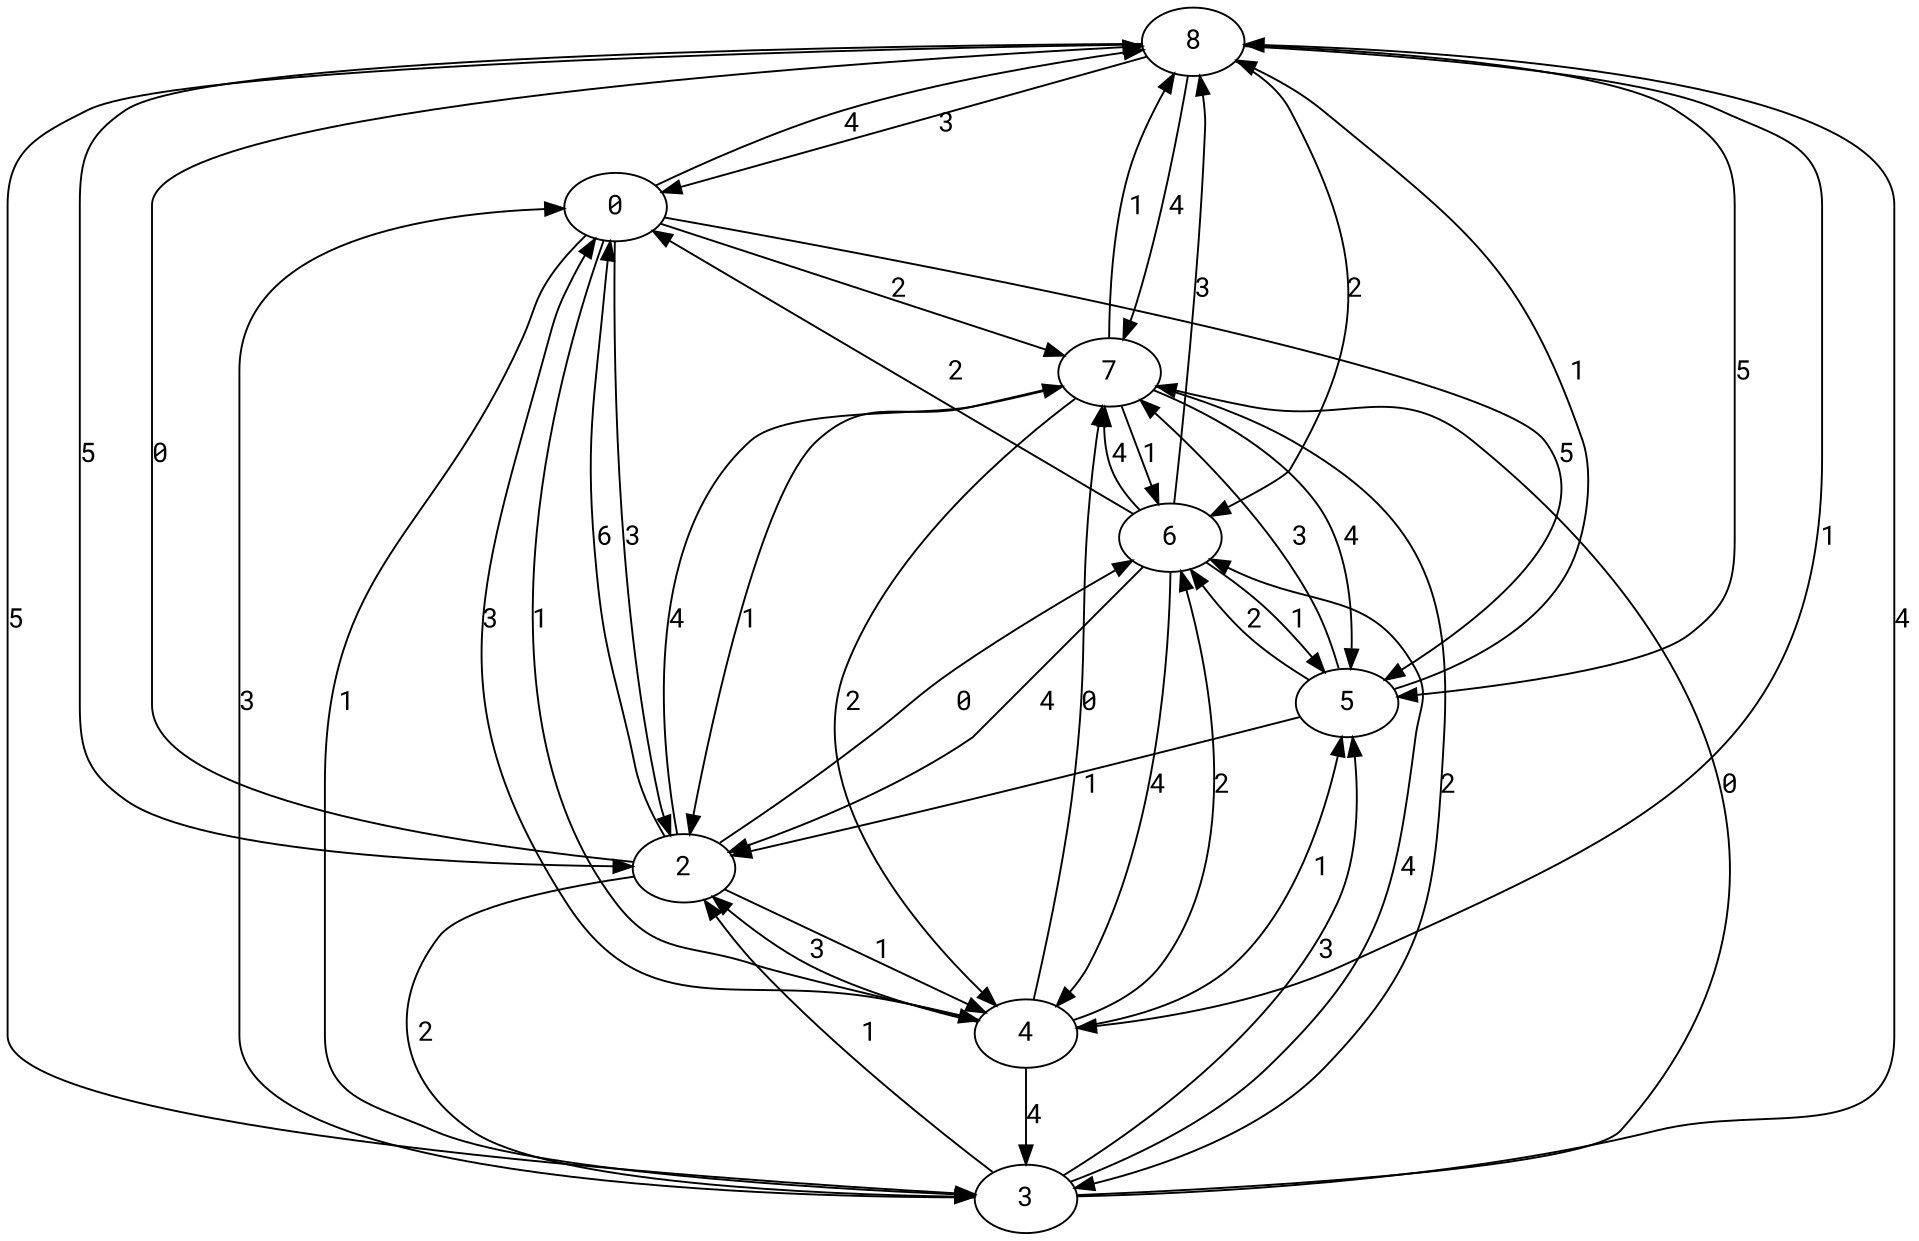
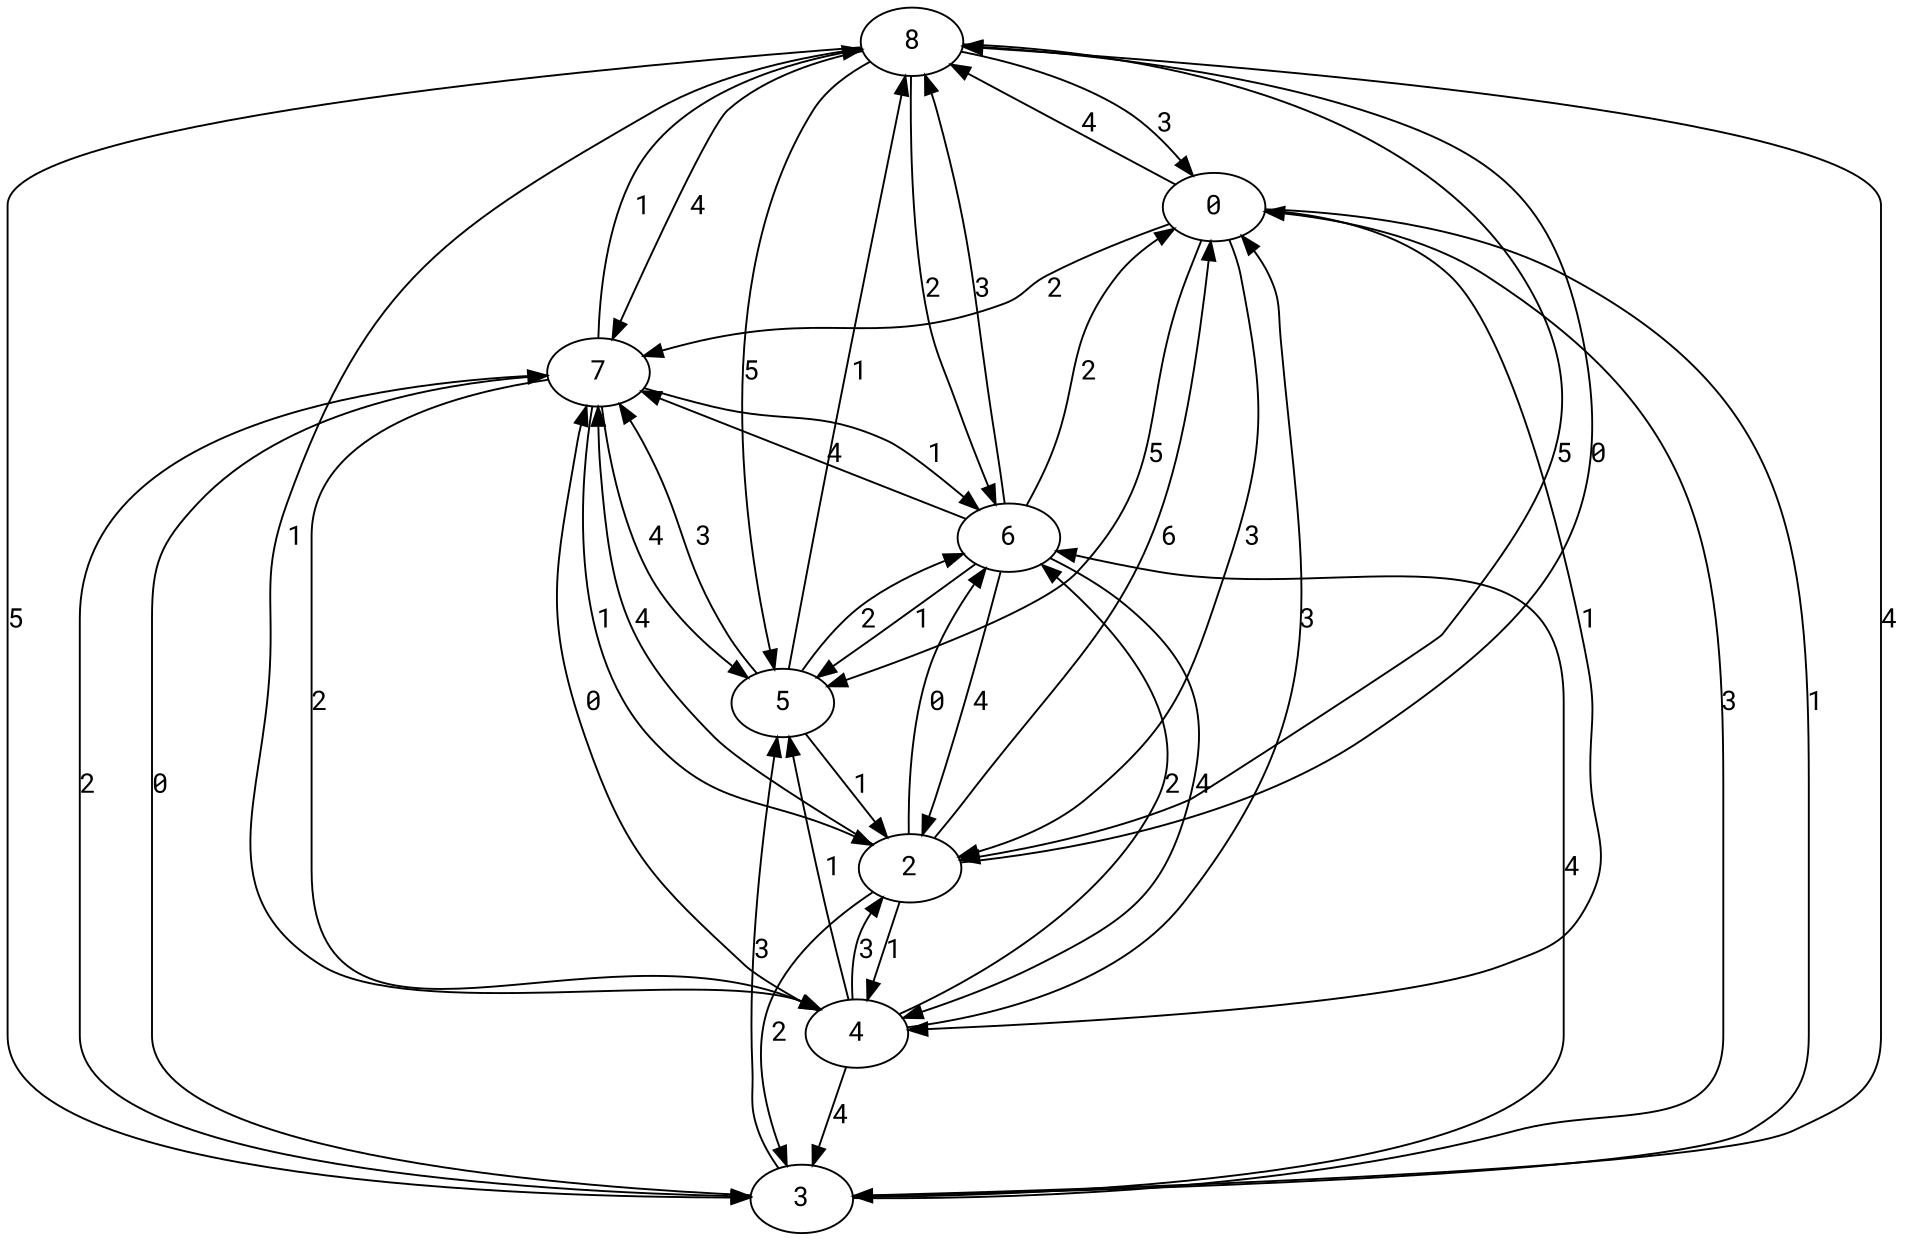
edge "3" -> "2": removed, label "1"
